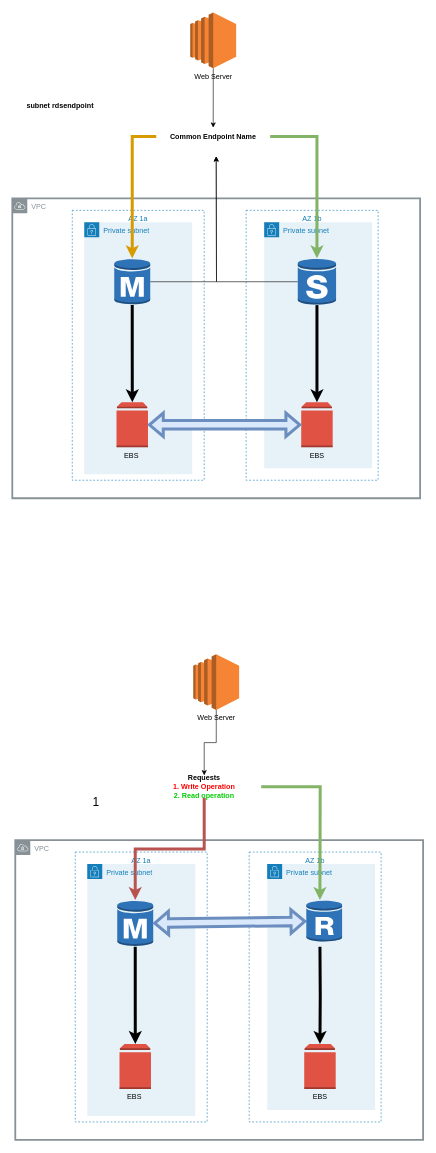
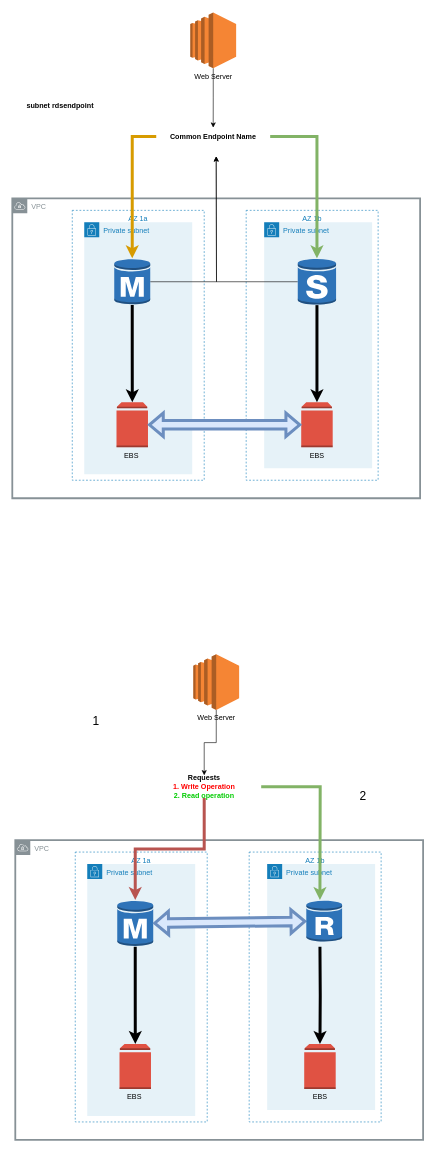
node "2": added
node "1": moved (96, 801) -> (96, 720)
